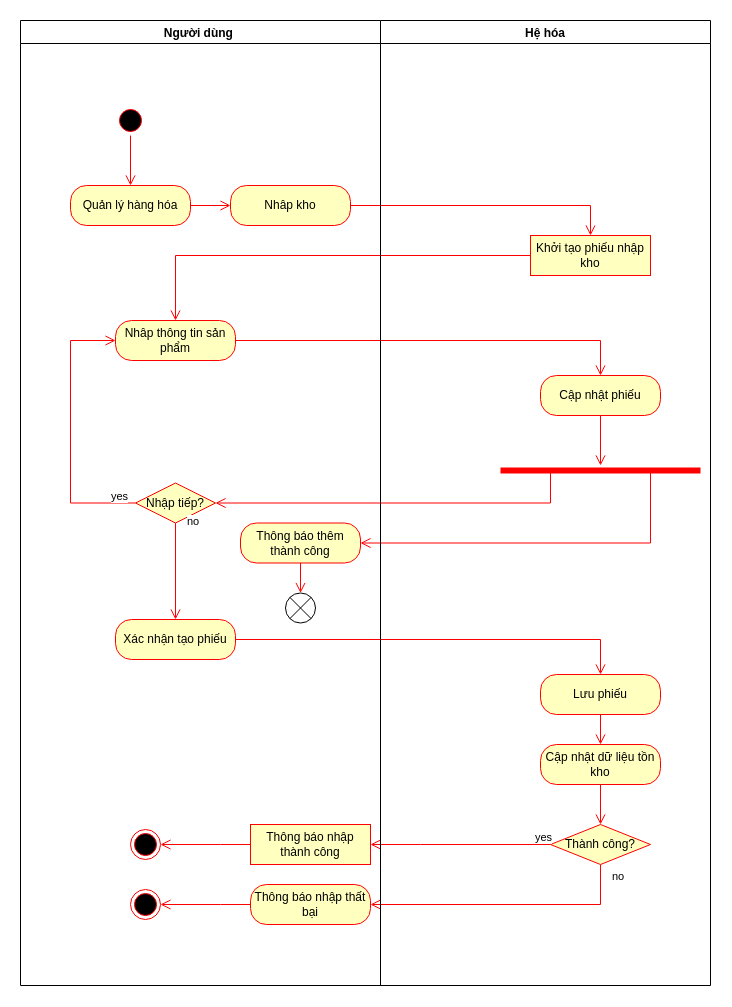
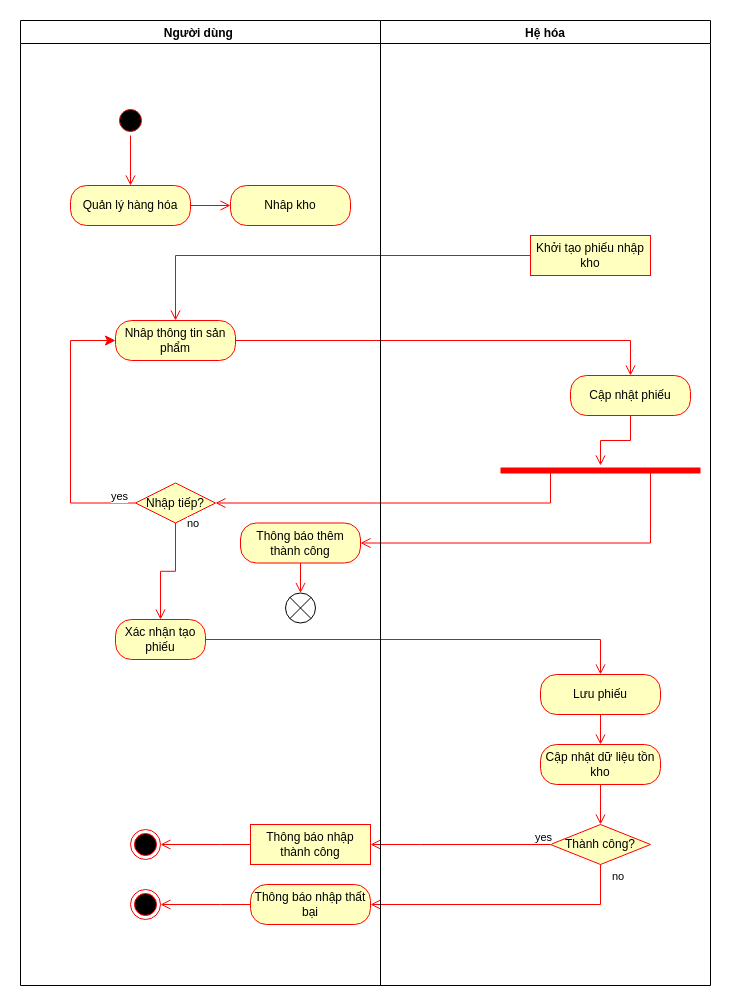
edge "Nhâp kho" -> "Khởi tạo phiếu nhập kho": removed
edge "Nhập tiếp?" -> "Nhâp thông tin sản phẩm": arrowhead open -> classic
node "Cập nhật phiếu": moved (601, 396) -> (631, 396)
node "Xác nhận tạo phiếu": size 120x40 -> 90x40
